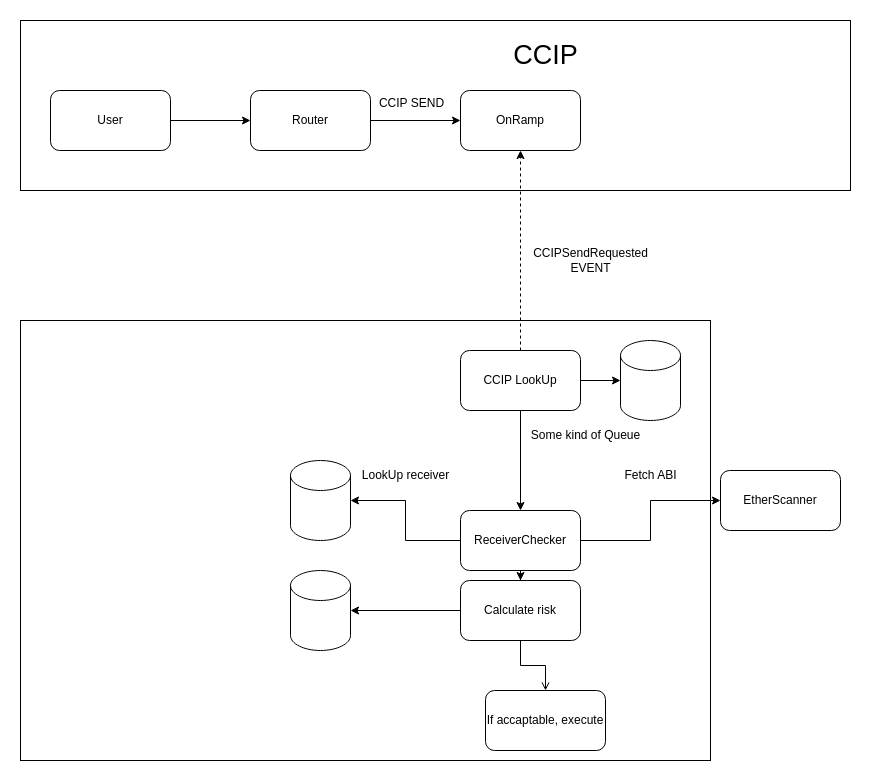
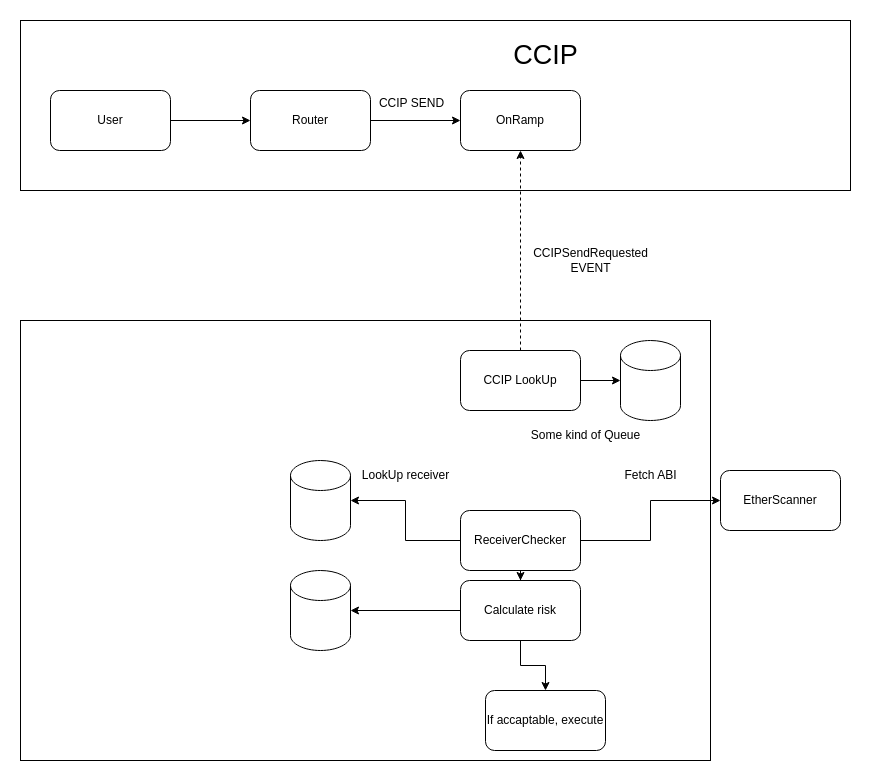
edge "CCIP LookUp" -> "ReceiverChecker": removed
edge "Calculate risk" -> "If accaptable, execute": arrowhead open -> classic
